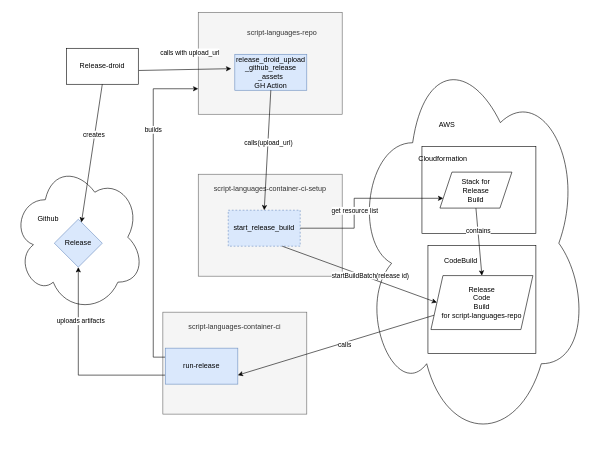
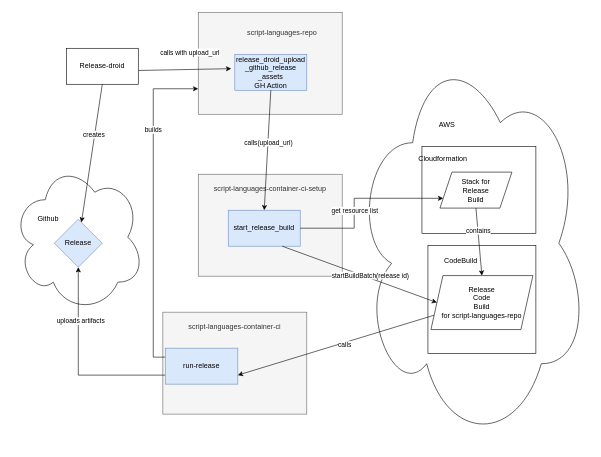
node "start_release_build": style dashed -> solid
